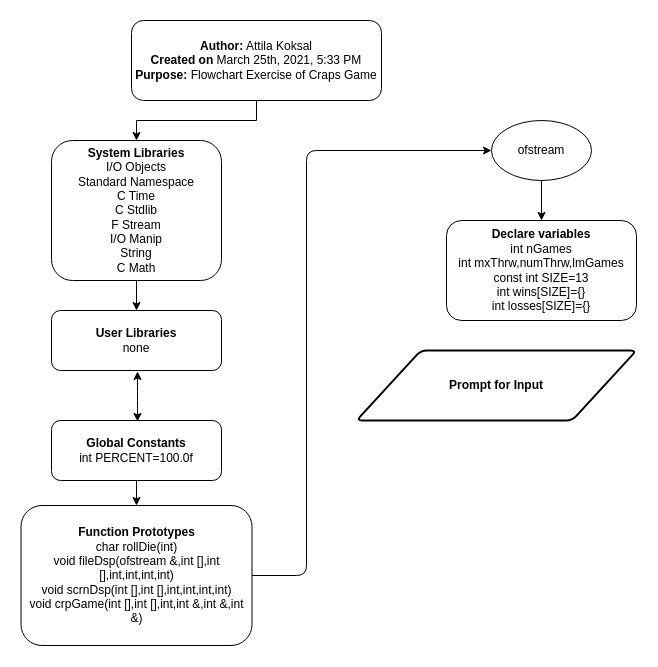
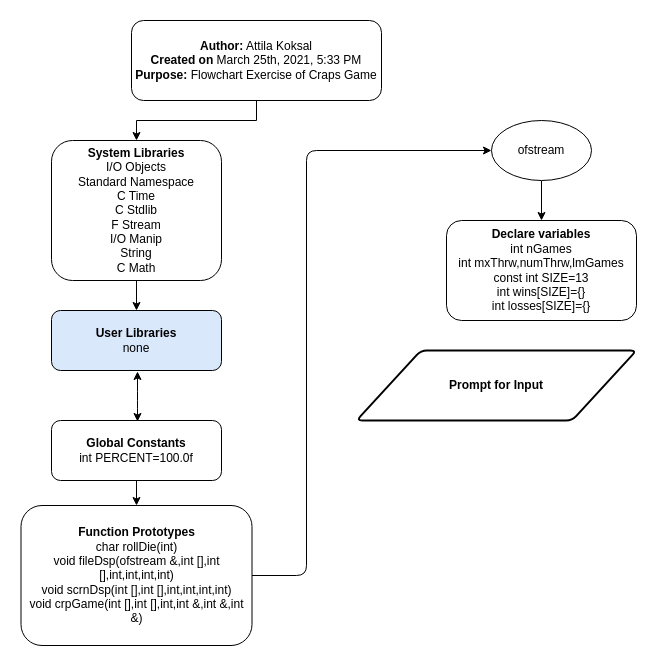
node "User Libraries none": fillcolor #ffffff -> #dae8fc
